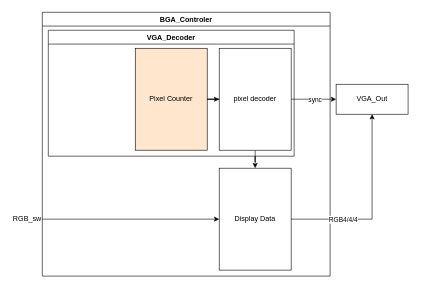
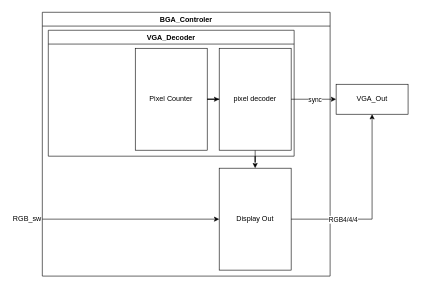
node "Pixel Counter": fillcolor #ffe6cc -> #ffffff
node "Display Data": label "Display Data" -> "Display Out"
